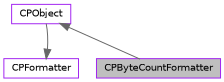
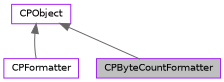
edge "CPObject" -> "CPFormatter": reversed
